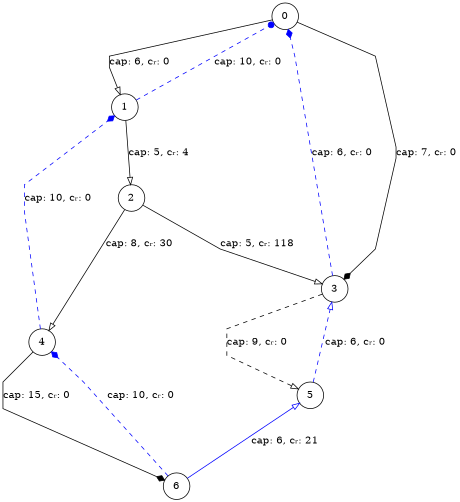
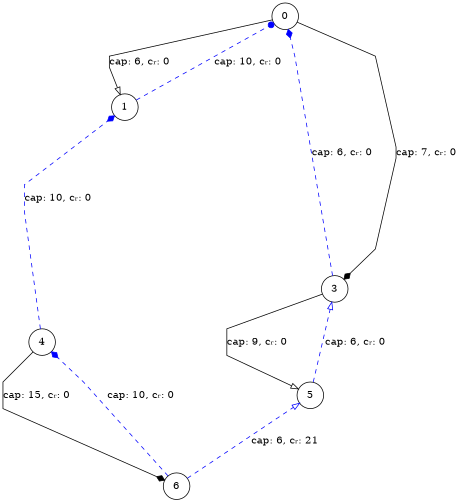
node "2": removed
edge "3" -> "5": style dashed -> solid
edge "6" -> "5": style solid -> dashed
